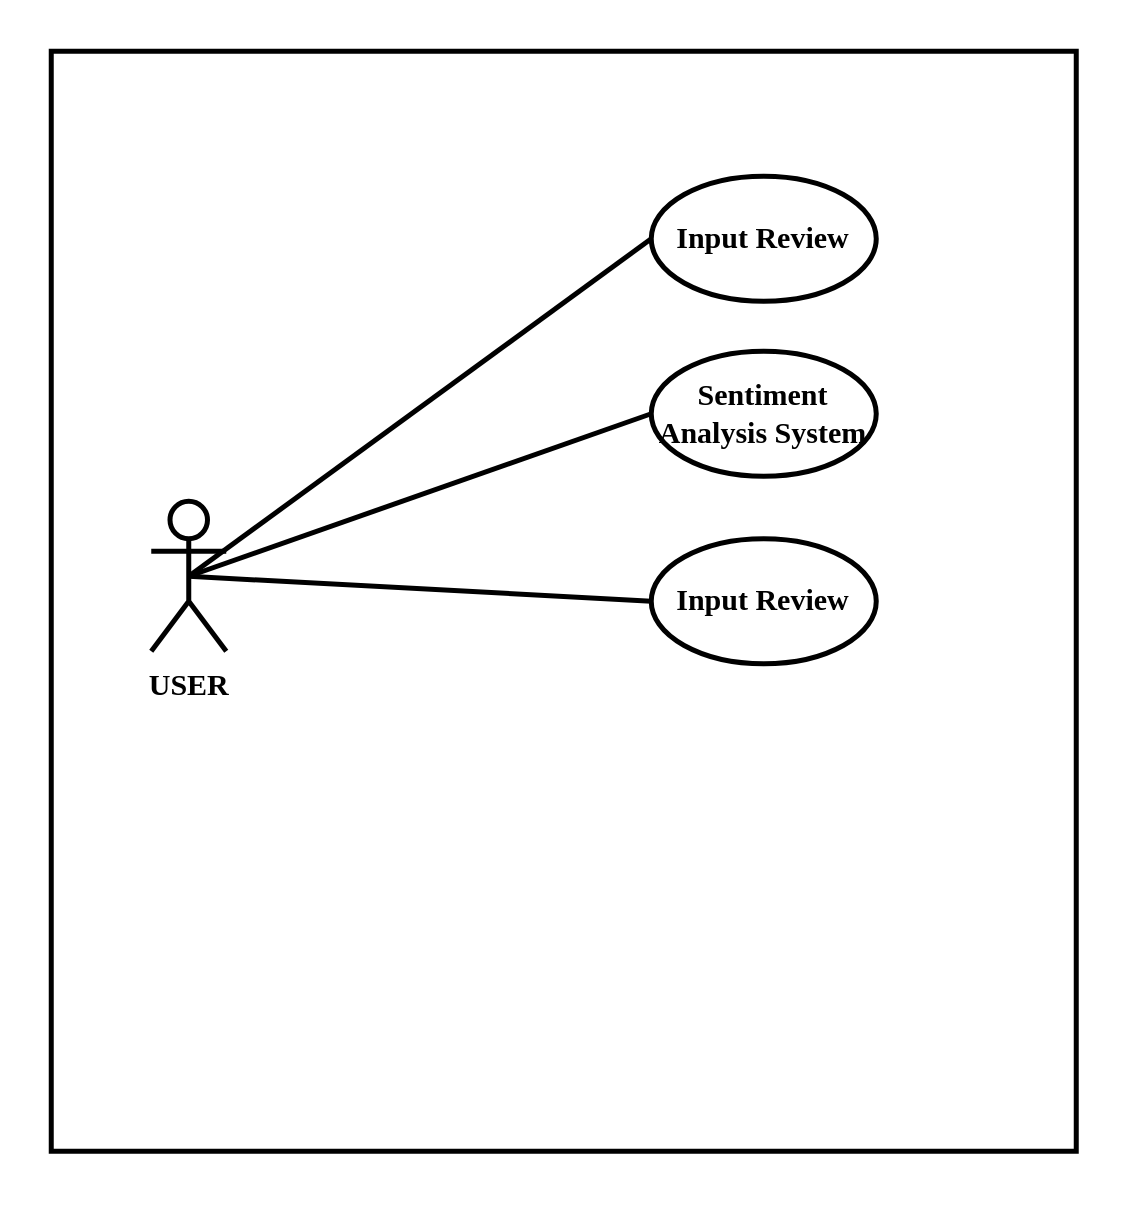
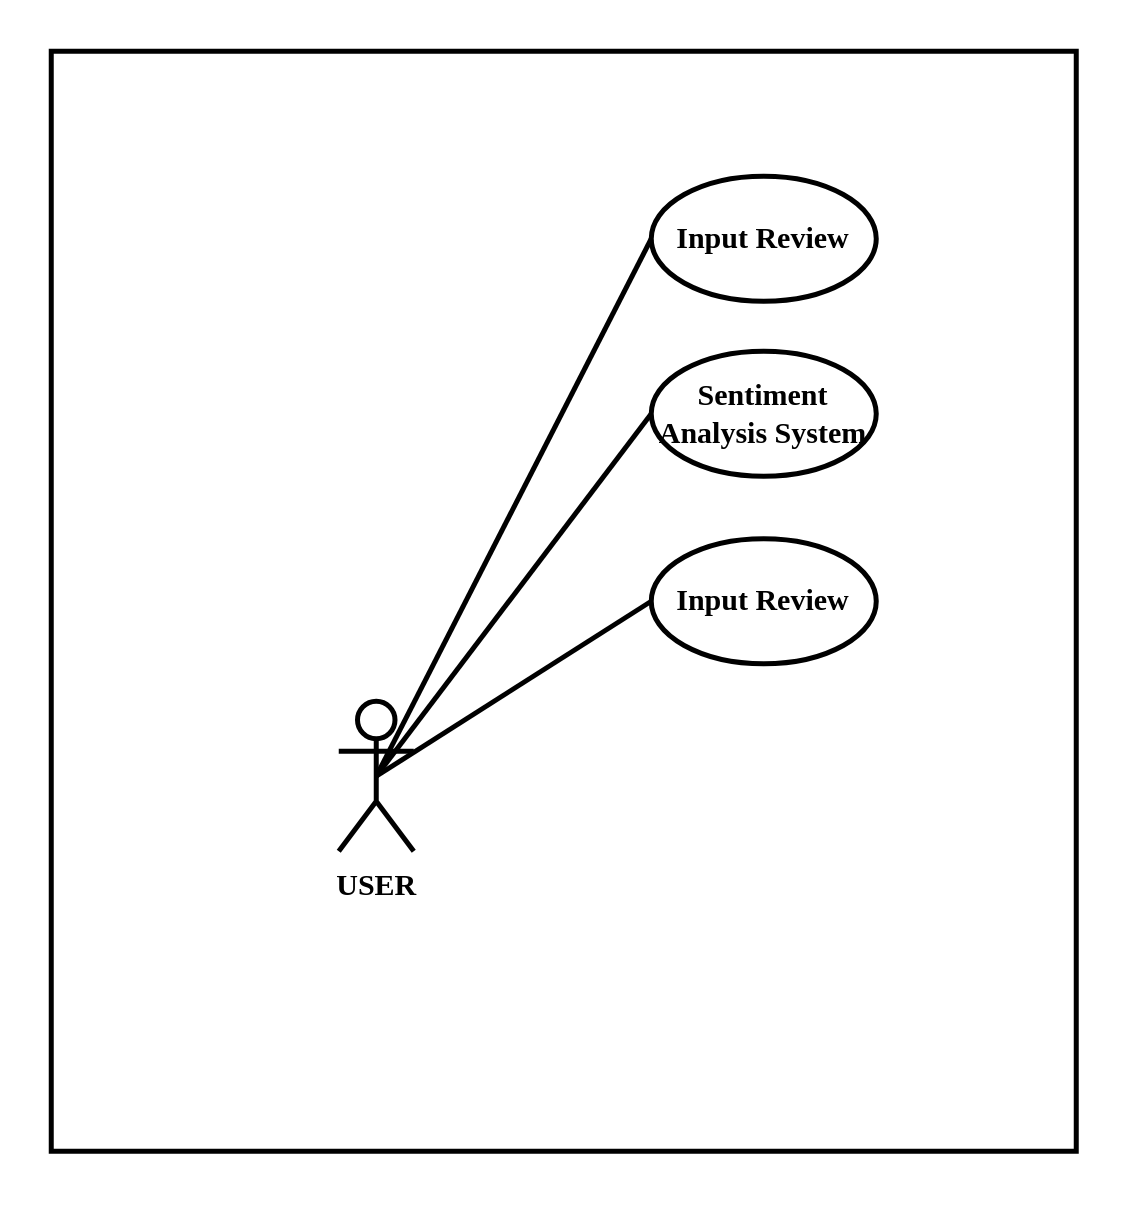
node "USER": moved (189, 576) -> (376, 776)
